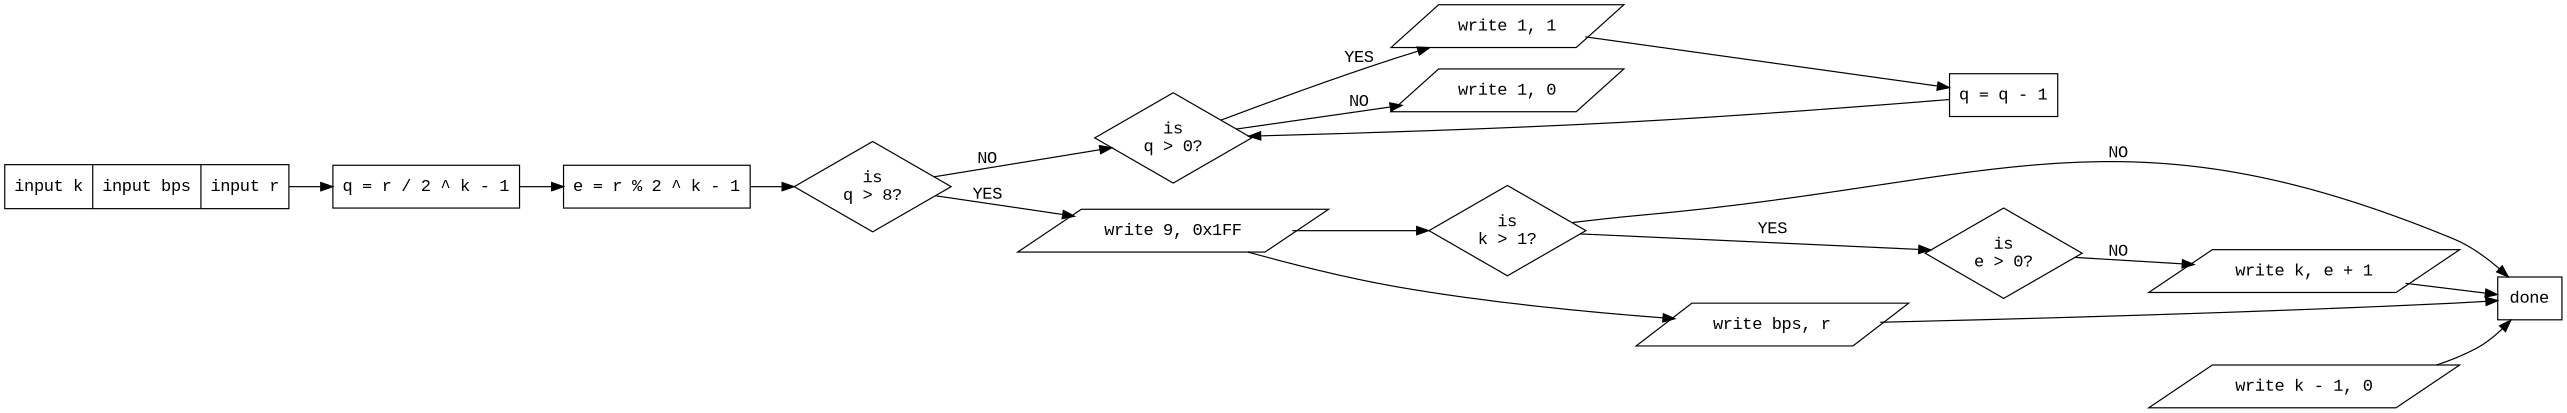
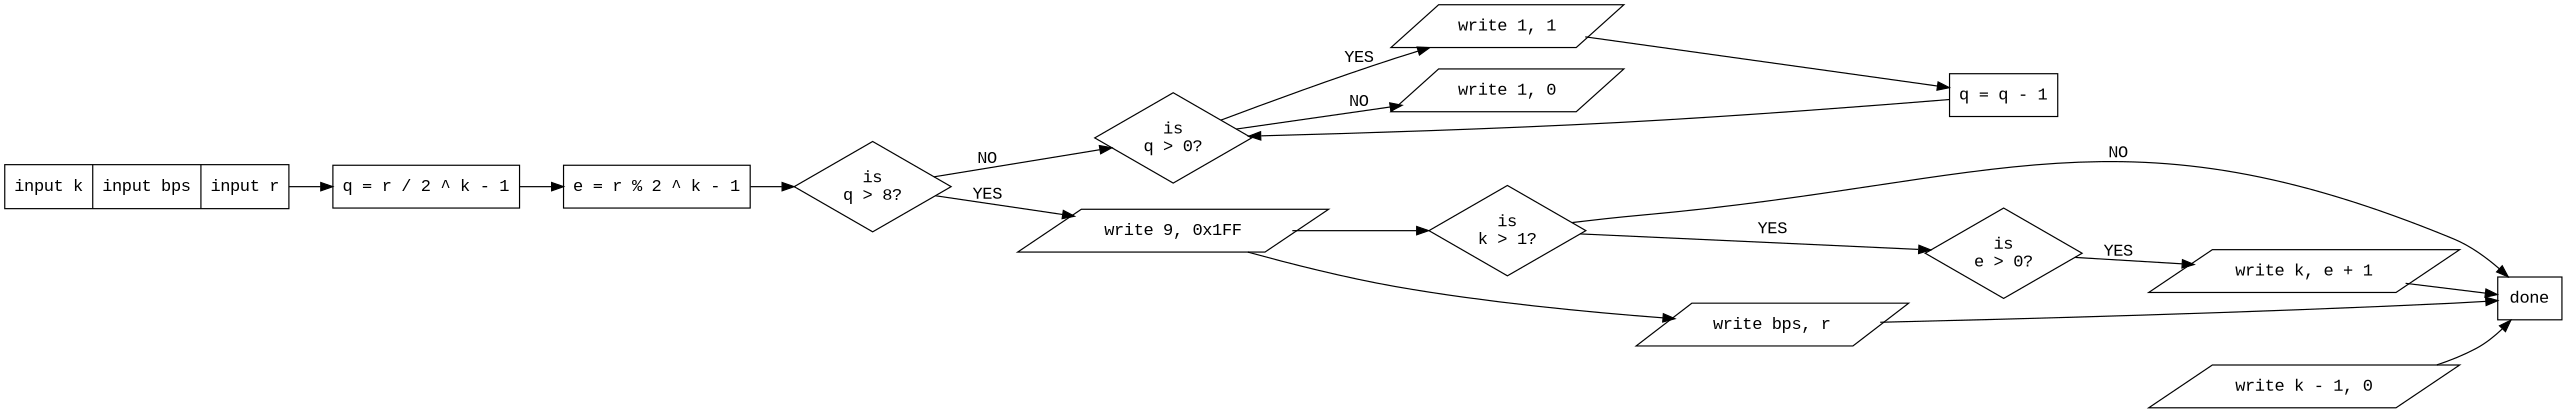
edge "is e > 0?" -> "write k, e + 1": label "NO" -> "YES"
